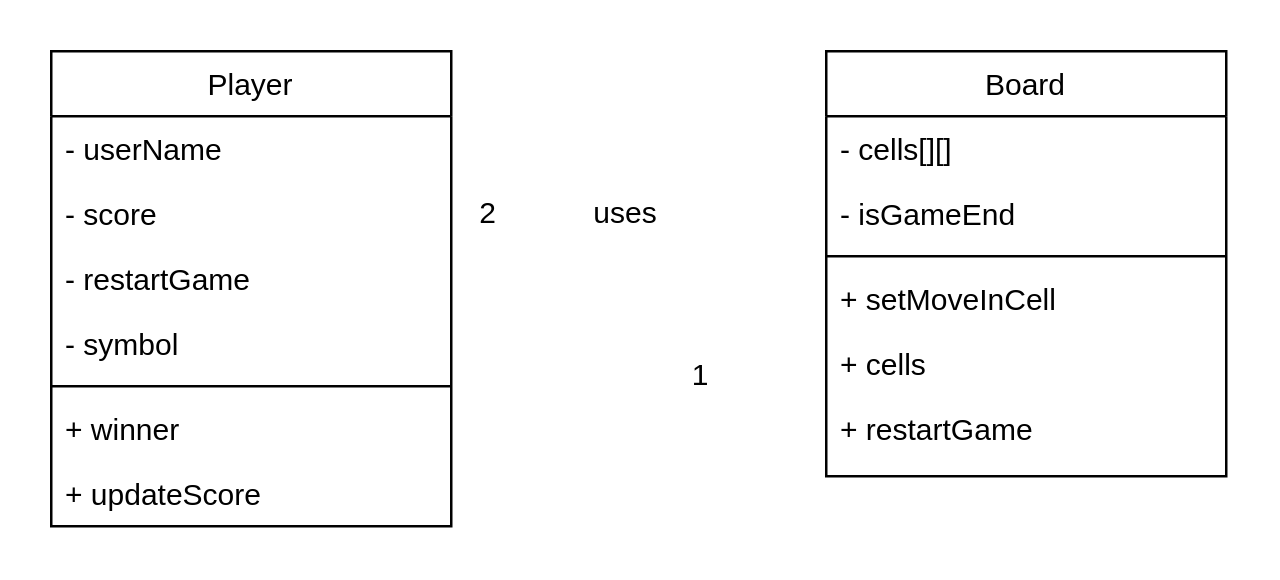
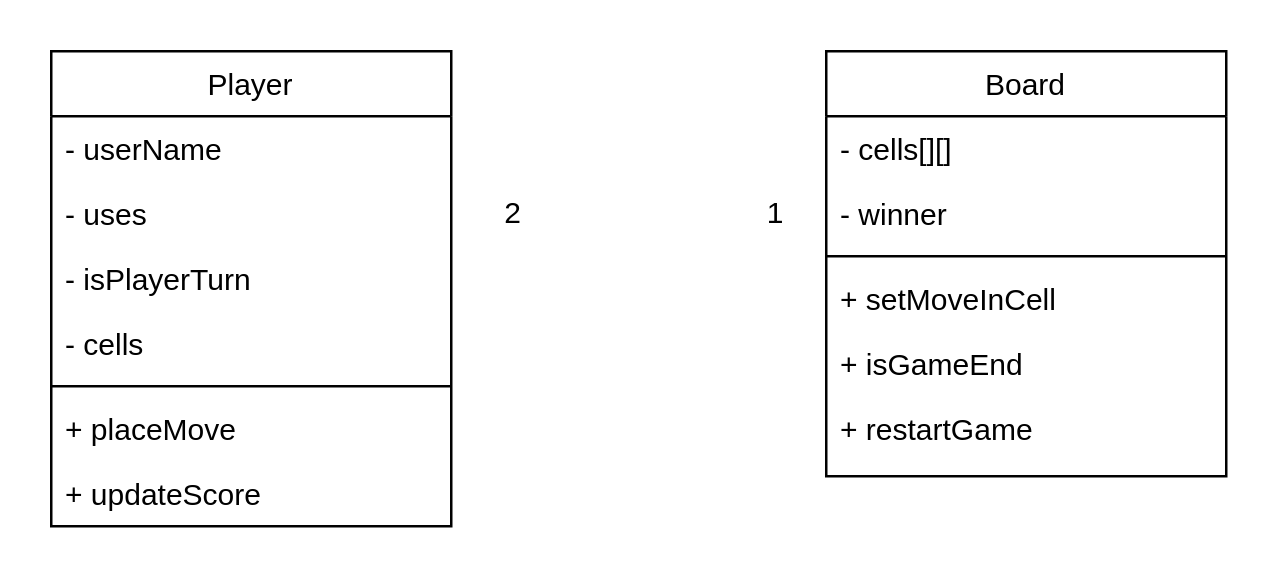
node "2": moved (489, 214) -> (514, 214)
node "uses": removed
node "- score": label "- score" -> "- uses"
node "- isGameEnd": label "- isGameEnd" -> "- winner"
node "- restartGame": label "- restartGame" -> "- isPlayerTurn"
node "- symbol": label "- symbol" -> "- cells"
node "+ cells": label "+ cells" -> "+ isGameEnd"
node "1": moved (701, 376) -> (776, 214)
node "+ winner": label "+ winner" -> "+ placeMove"
